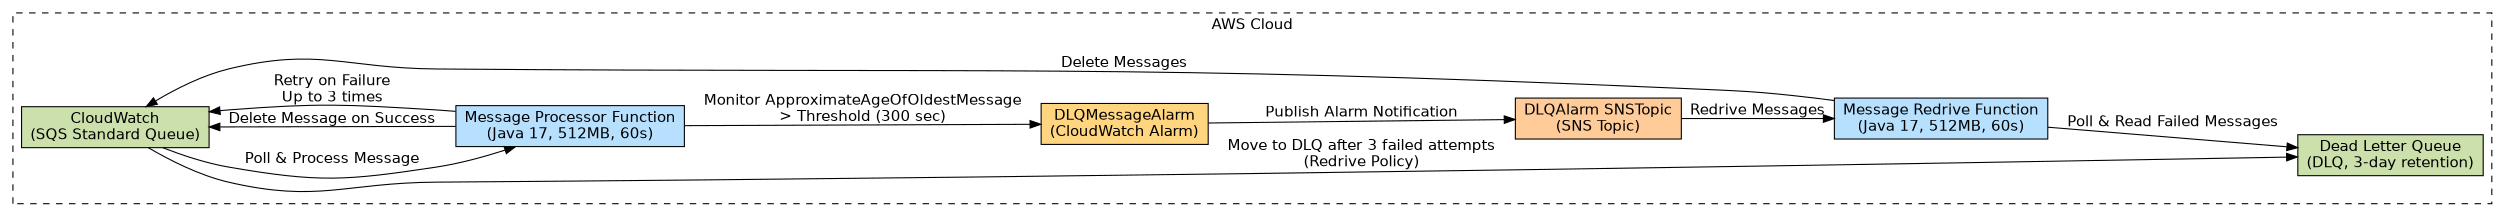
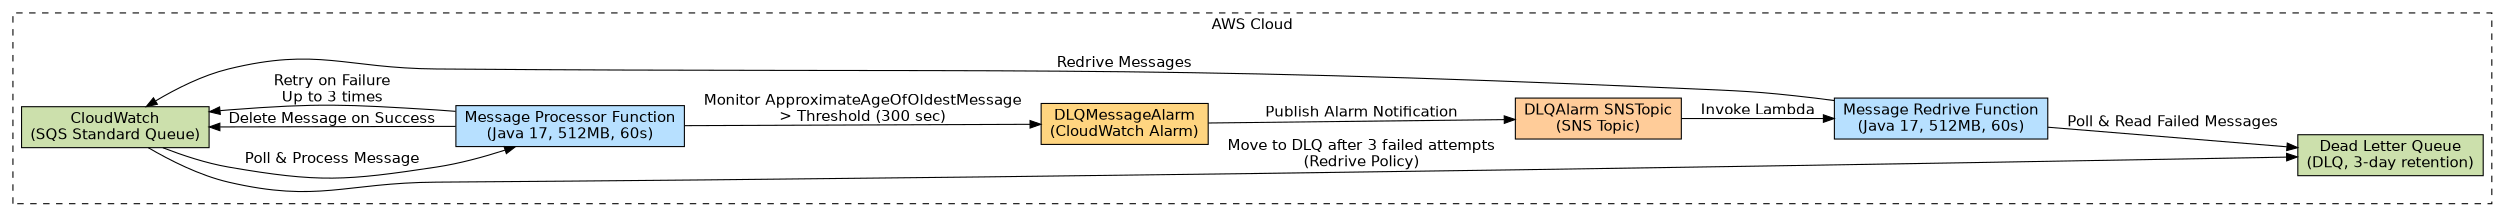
edge "Message Redrive Function (Java 17, 512MB, 60s)" -> "CloudWatch (SQS Standard Queue)": label "Delete Messages" -> "Redrive Messages"
edge "DLQAlarm SNSTopic (SNS Topic)" -> "Message Redrive Function (Java 17, 512MB, 60s)": label "Redrive Messages" -> "Invoke Lambda"
